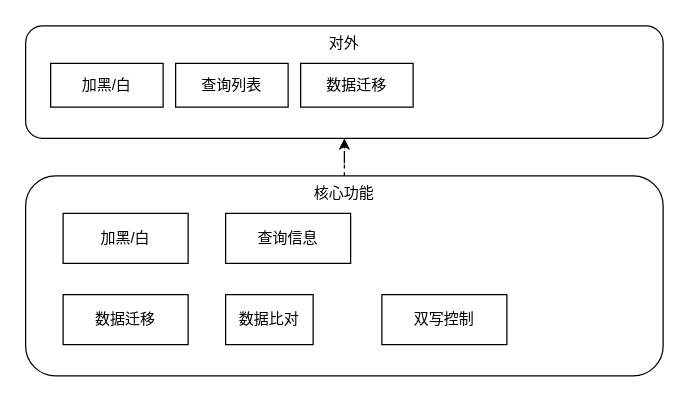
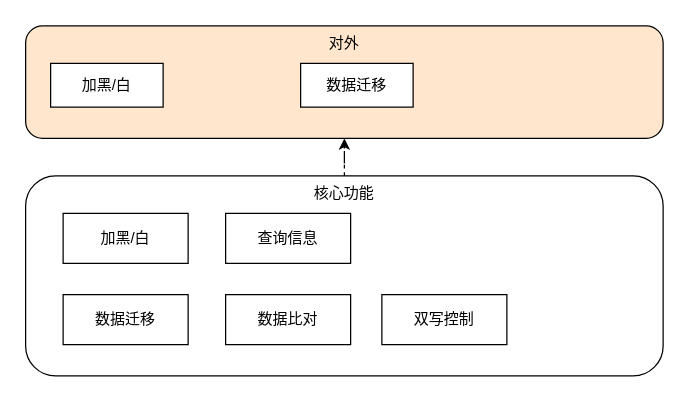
node "对外": fillcolor #ffffff -> #ffe6cc
node "查询列表": removed
node "数据比对": size 88x50 -> 125x50
